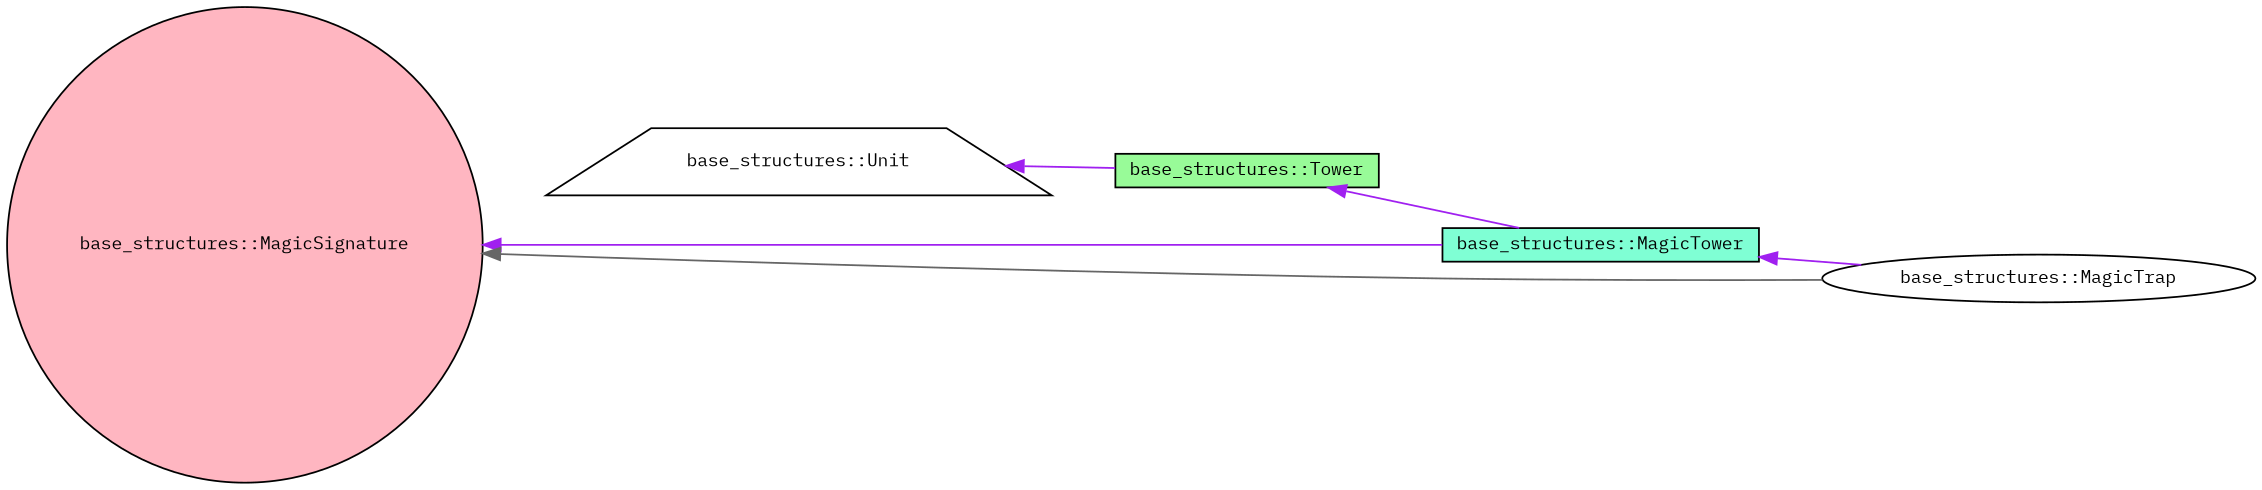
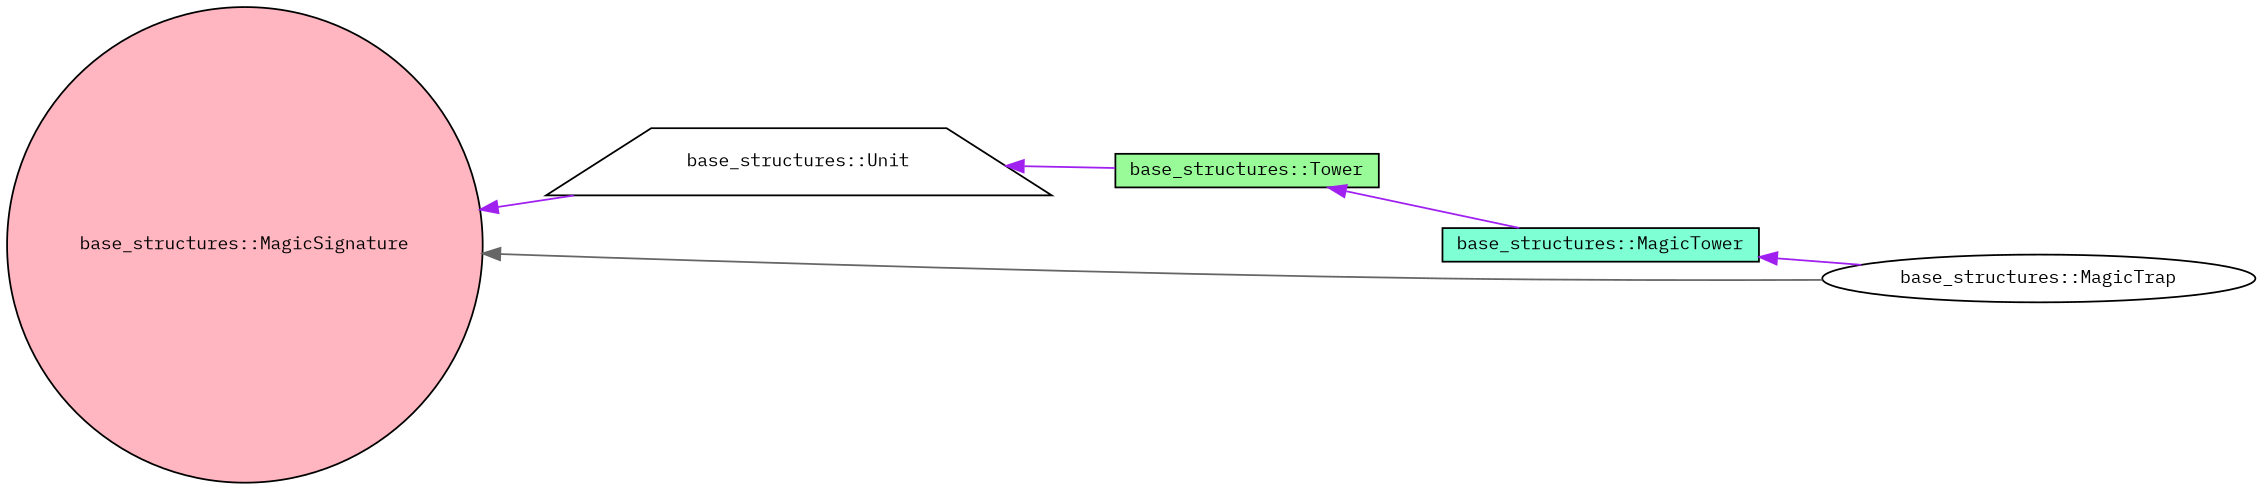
edge "base_structures::MagicTower" -> "base_structures::MagicSignature": now "base_structures::Unit" -> "base_structures::MagicSignature"
